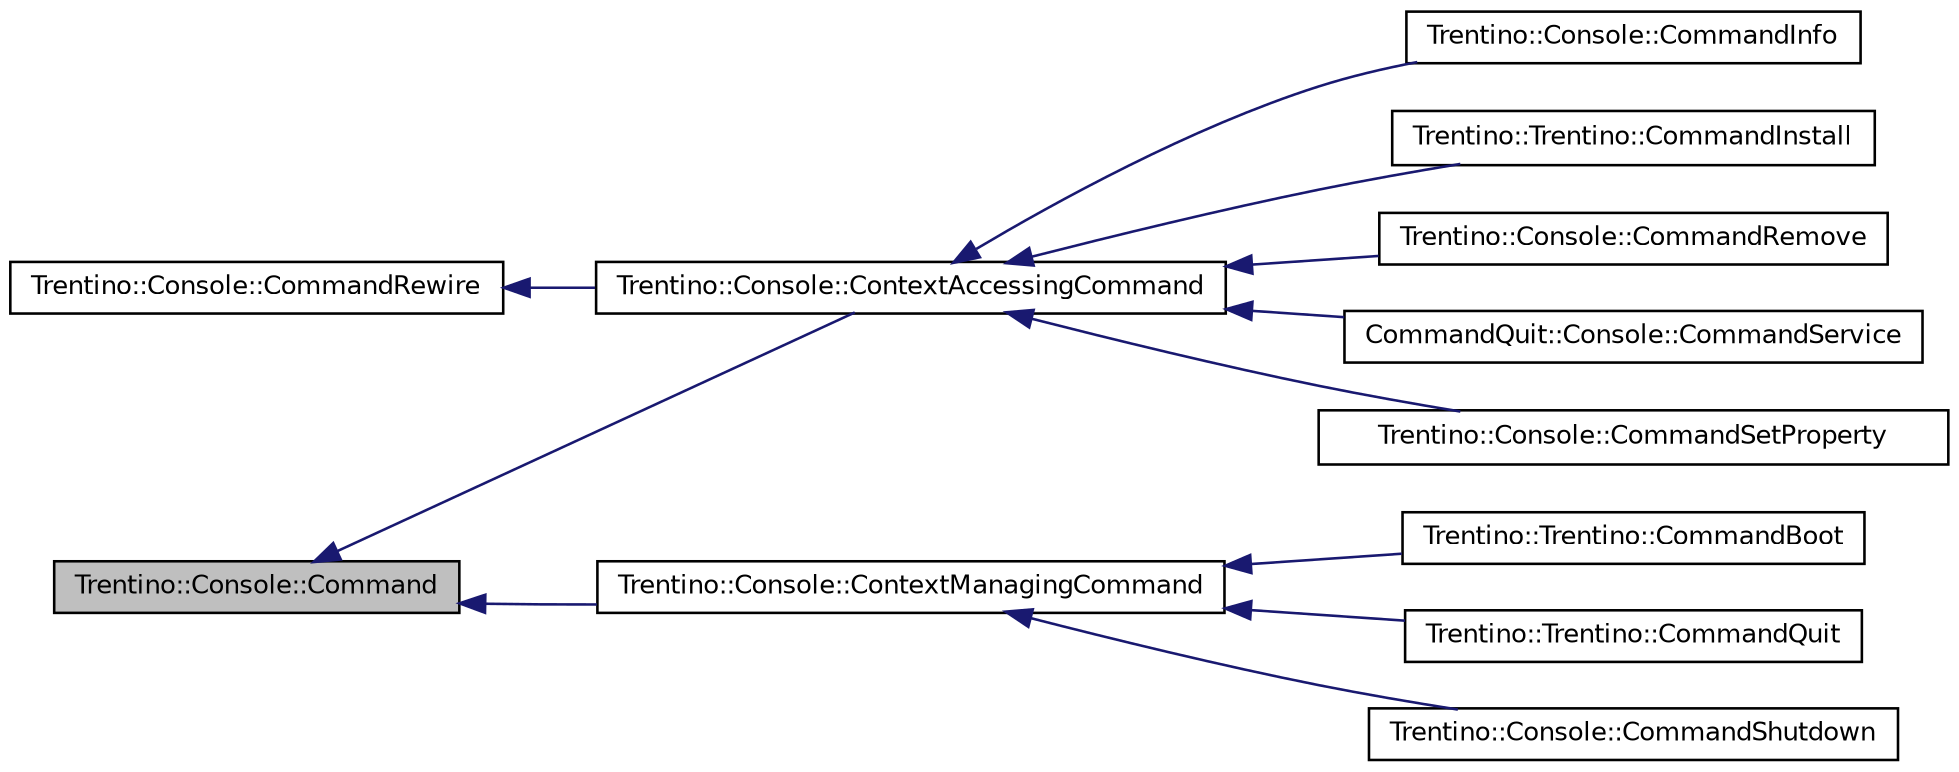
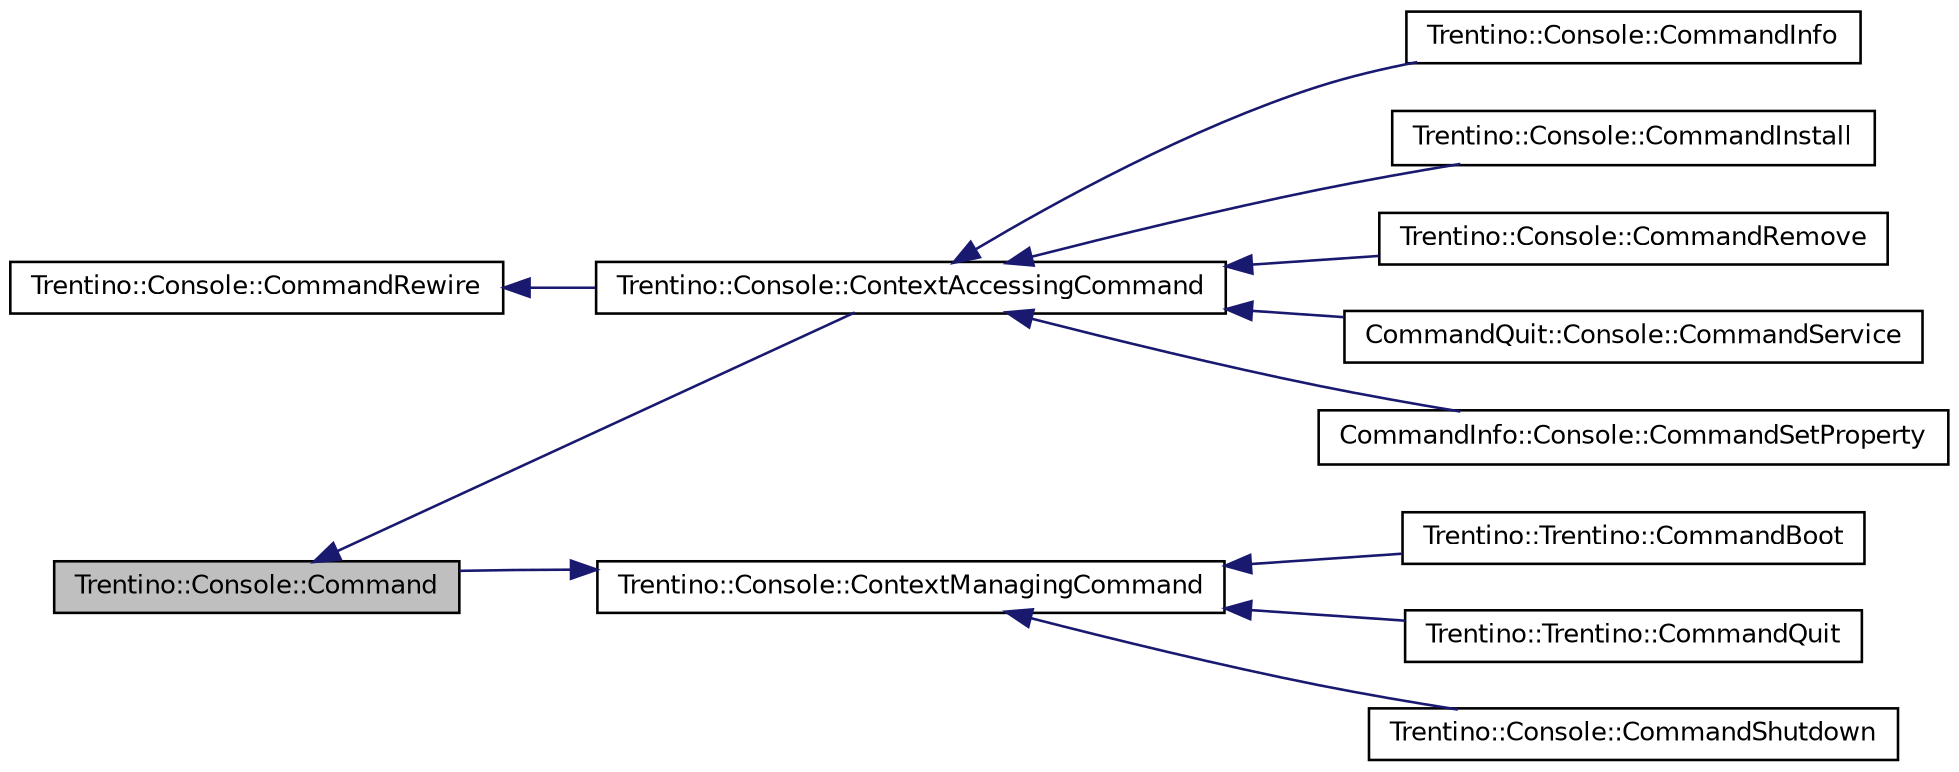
node "Trentino::Trentino::CommandInstall": label "Trentino::Trentino::CommandInstall" -> "Trentino::Console::CommandInstall"
node "Trentino::Console::CommandSetProperty": label "Trentino::Console::CommandSetProperty" -> "CommandInfo::Console::CommandSetProperty"
edge "Trentino::Console::ContextManagingCommand" -> "Trentino::Console::Command": reversed
